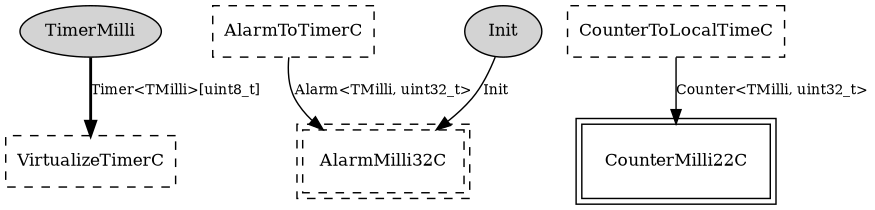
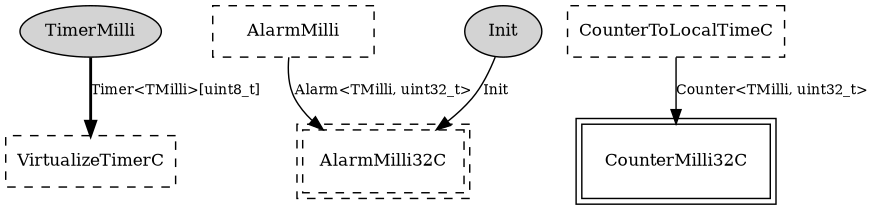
node "AlarmToTimerC": label "AlarmToTimerC" -> "AlarmMilli"
node "CounterMilli22C": label "CounterMilli22C" -> "CounterMilli32C"
